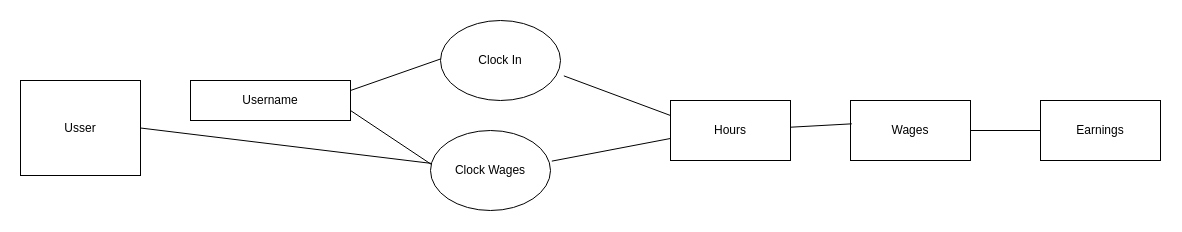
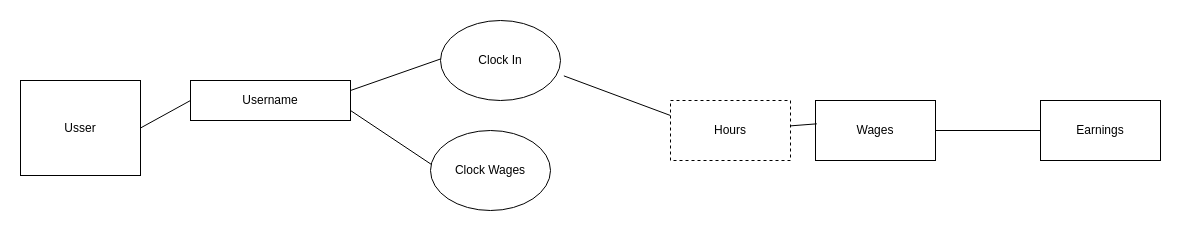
node "Hours": style solid -> dashed
node "Wages": moved (911, 131) -> (876, 131)
edge "Usser" -- "Clock Wages": now "Usser" -- "Username"
edge "Hours" -- "Clock Wages": removed
